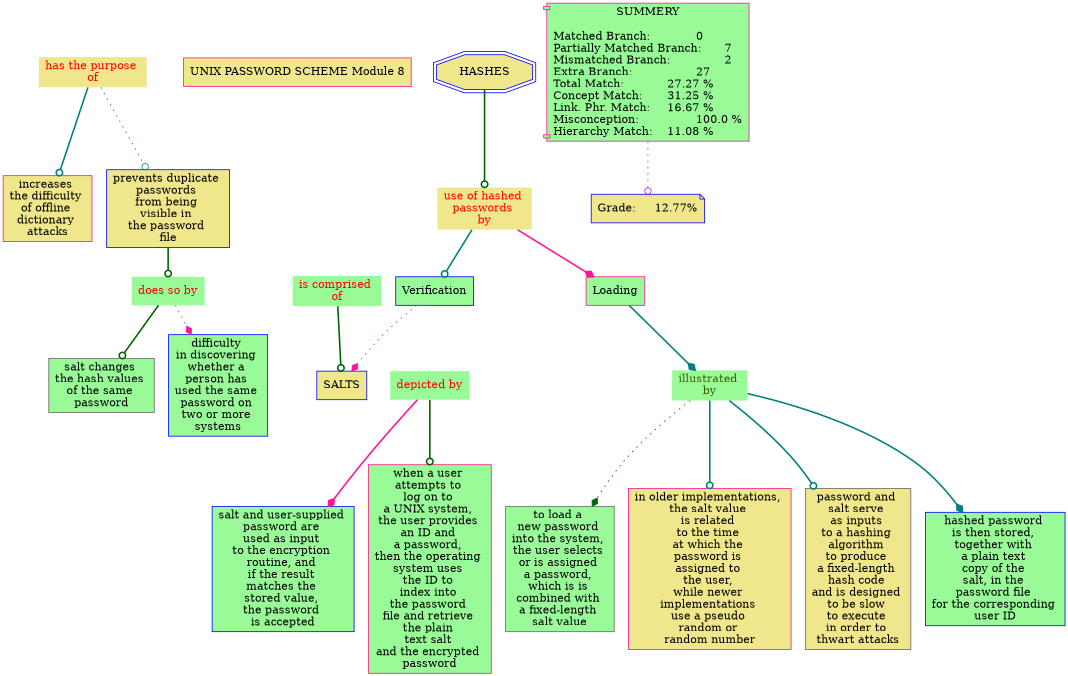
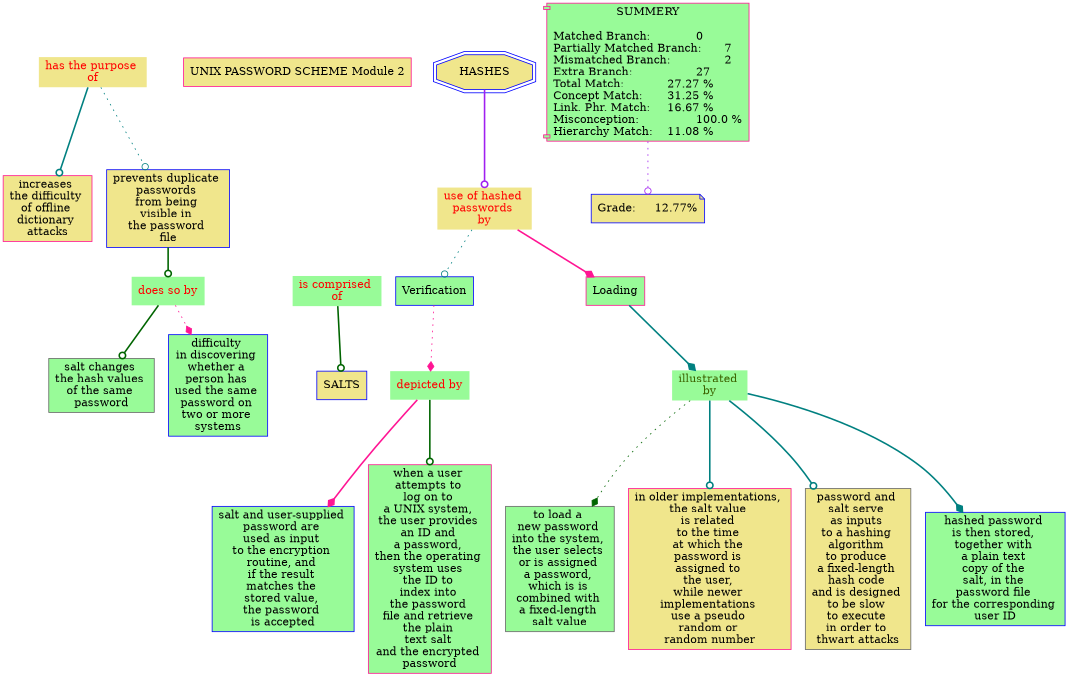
node "UNIX PASSWORD SCHEME Module 8": label "UNIX PASSWORD SCHEME Module 8" -> "UNIX PASSWORD SCHEME Module 2"
edge "HASHES" -> "use of hashed passwords by": color darkgreen -> purple
edge "use of hashed passwords by" -> "Verification": style bold -> dotted
edge "Verification" -> "SALTS": now "Verification" -> "depicted by"
